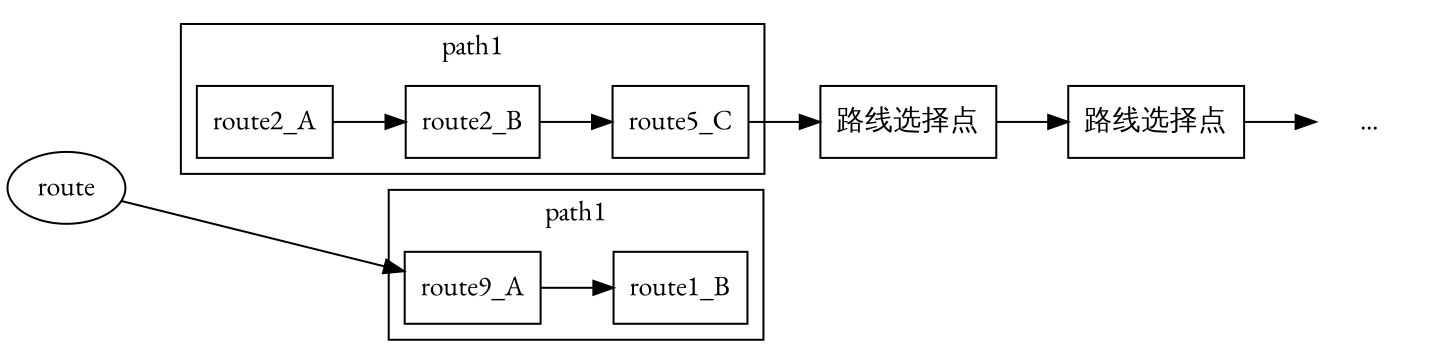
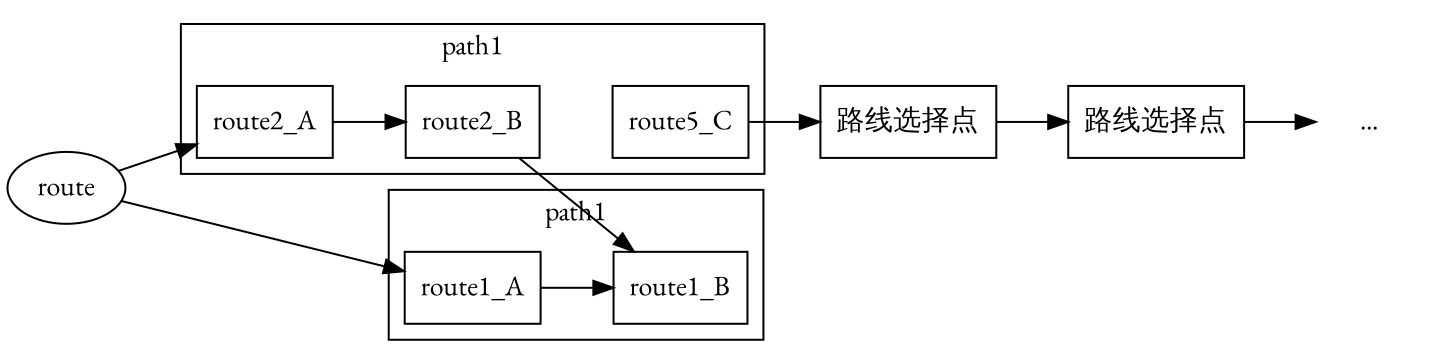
edge "route2_B" -> "route5_C": now "route2_B" -> "route1_B"
edge "route" -> "route2_A": added
node "route9_A": label "route9_A" -> "route1_A"
